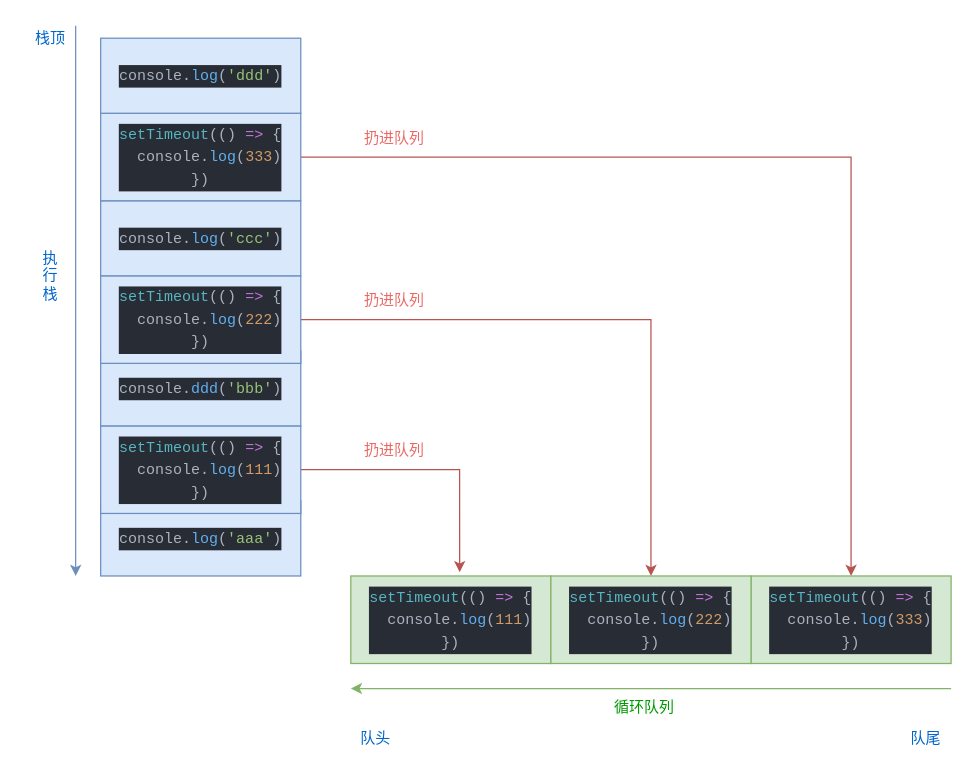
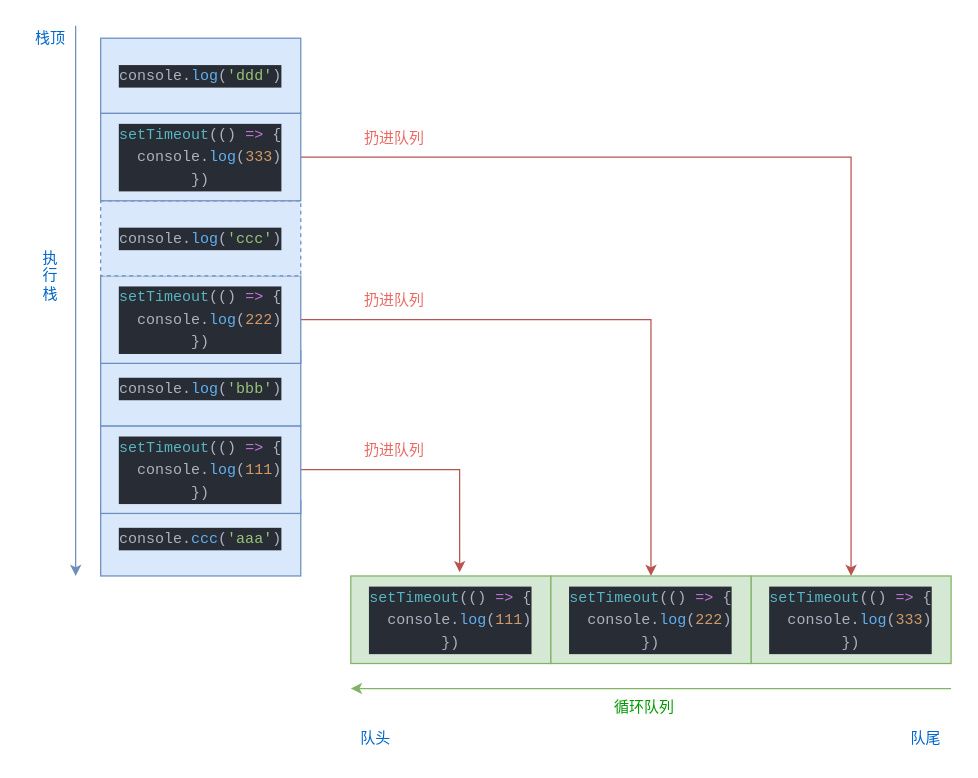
node "console.log('ccc')": style solid -> dashed
node "console.ddd('bbb')": label "console.ddd('bbb')" -> "console.log('bbb')"
node "console.log('aaa')": label "console.log('aaa')" -> "console.ccc('aaa')"
